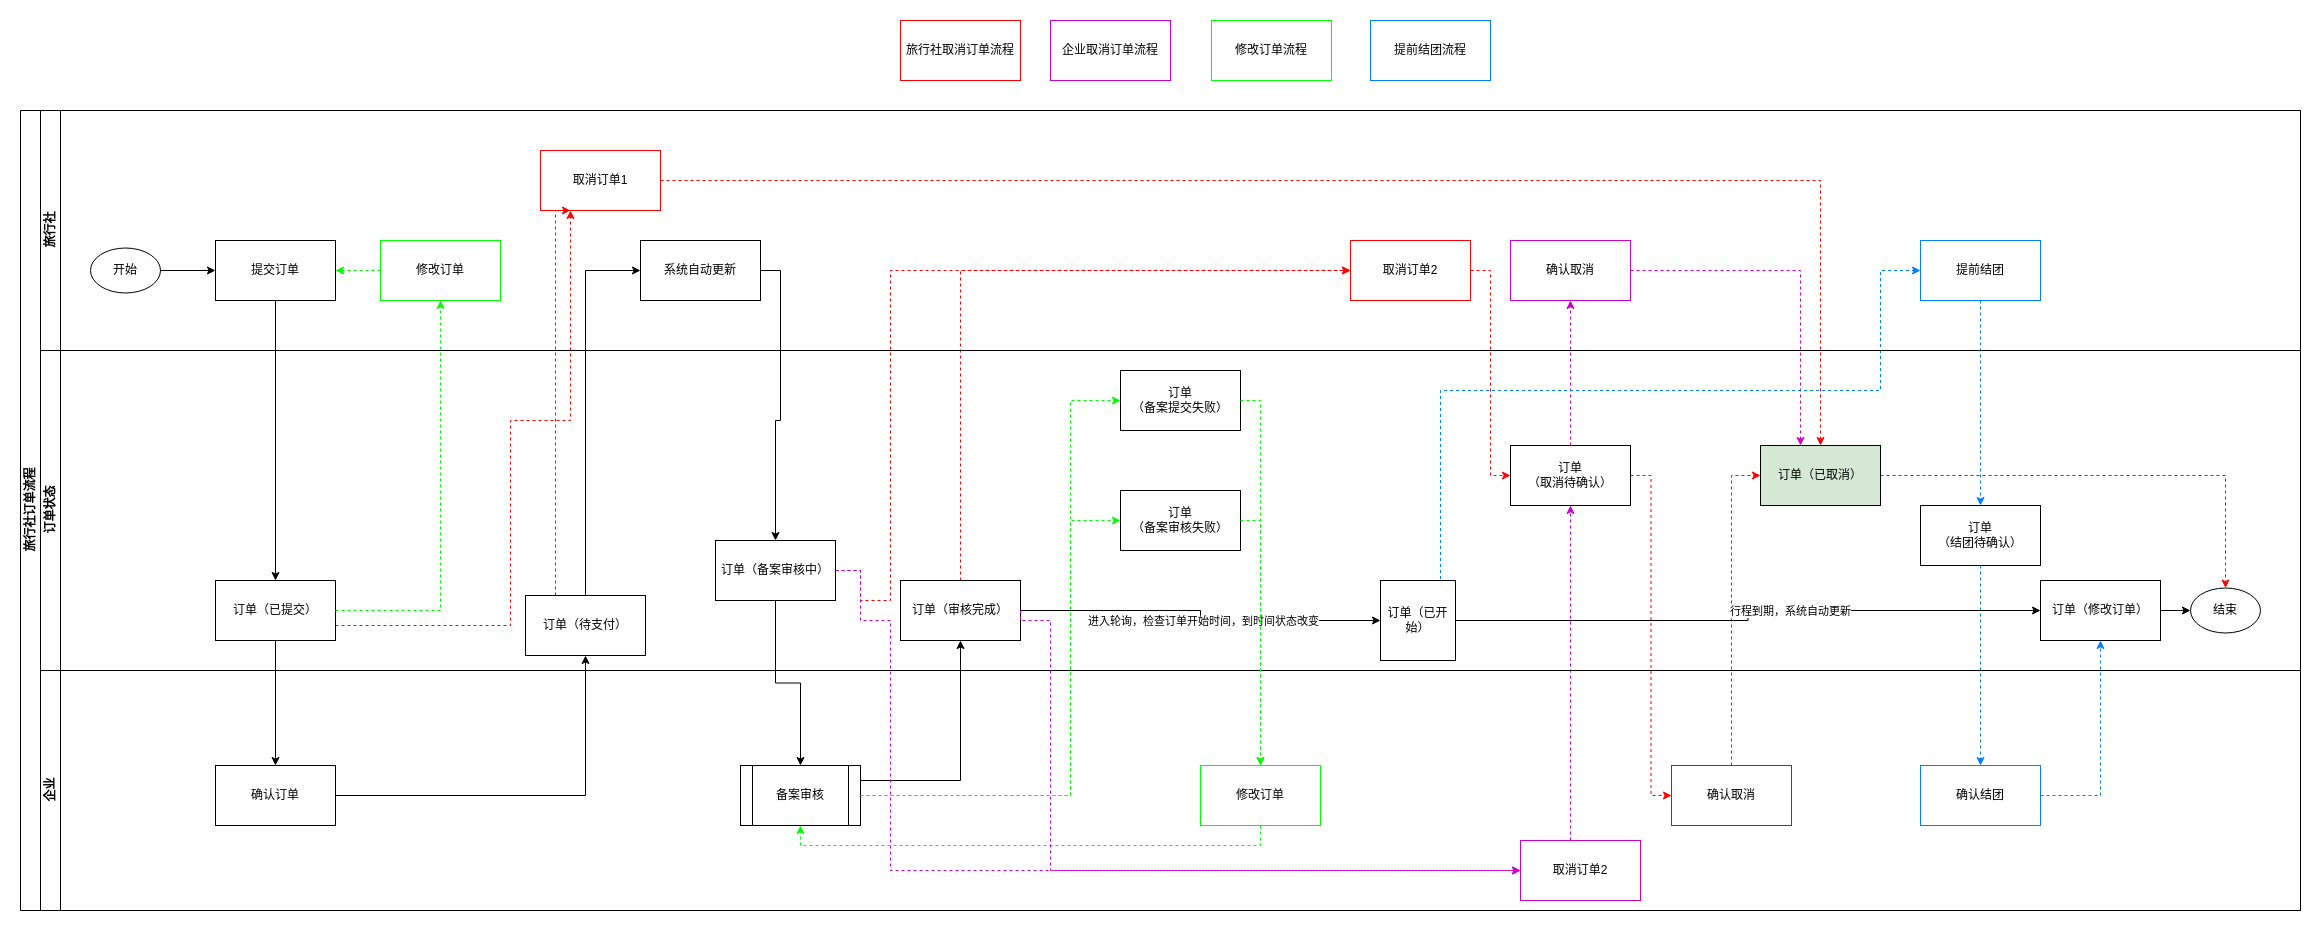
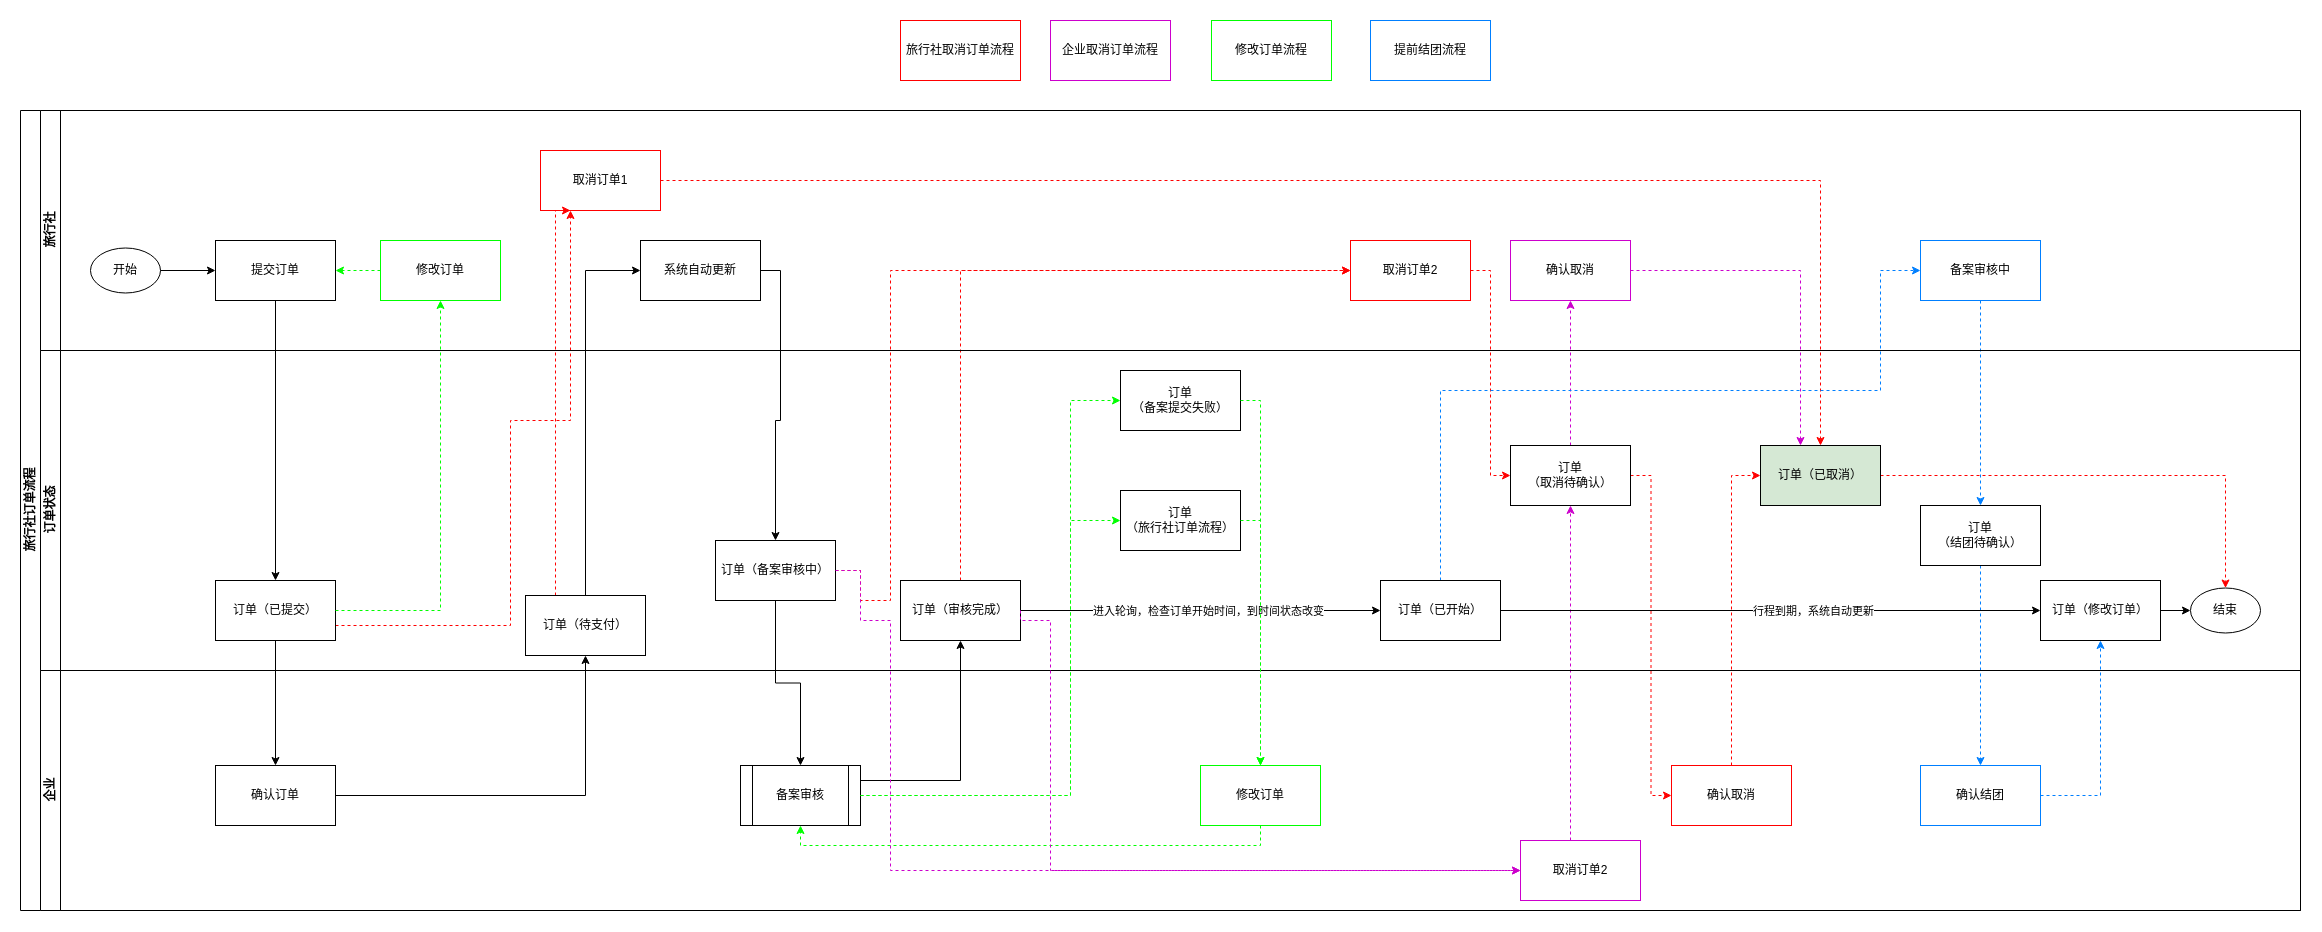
node "提前结团": label "提前结团" -> "备案审核中"
node "订单 （备案审核失败）": label "订单 （备案审核失败）" -> "订单 （旅行社订单流程）"
node "订单（已开始）": size 75x80 -> 120x60
